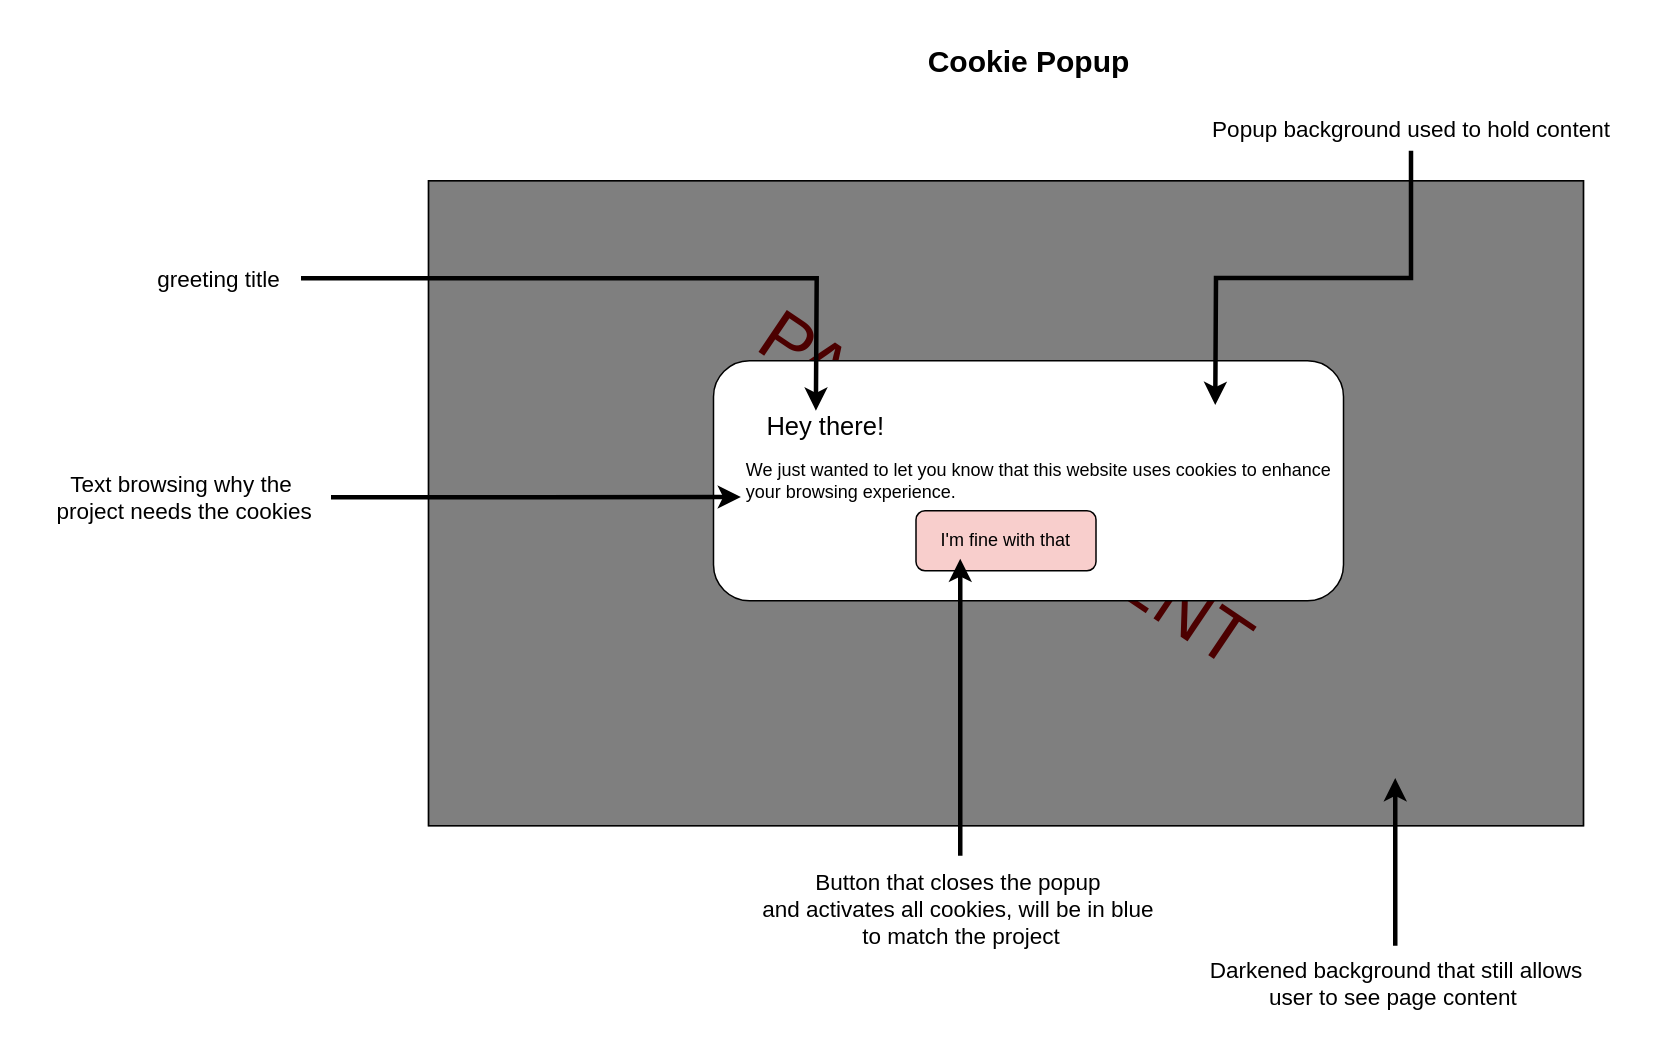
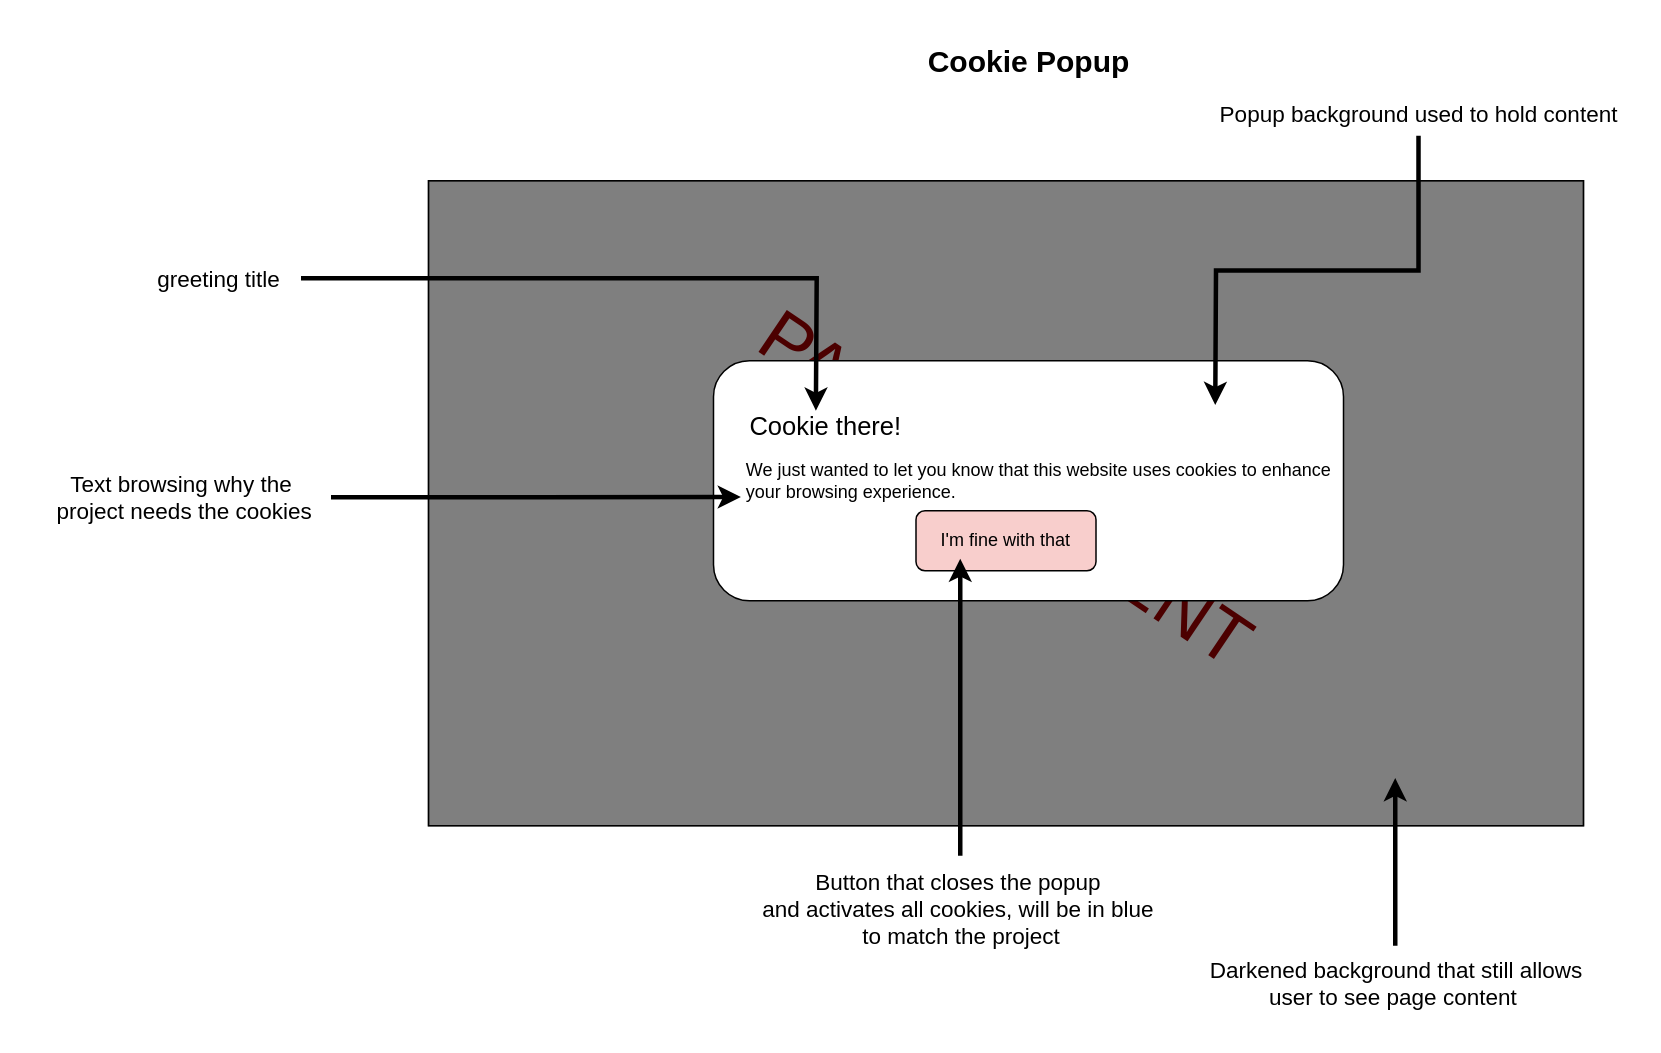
node "Popup background used to hold content": moved (1411, 128) -> (1418, 113)
node "Hey there!": label "Hey there!" -> "Cookie there!"
